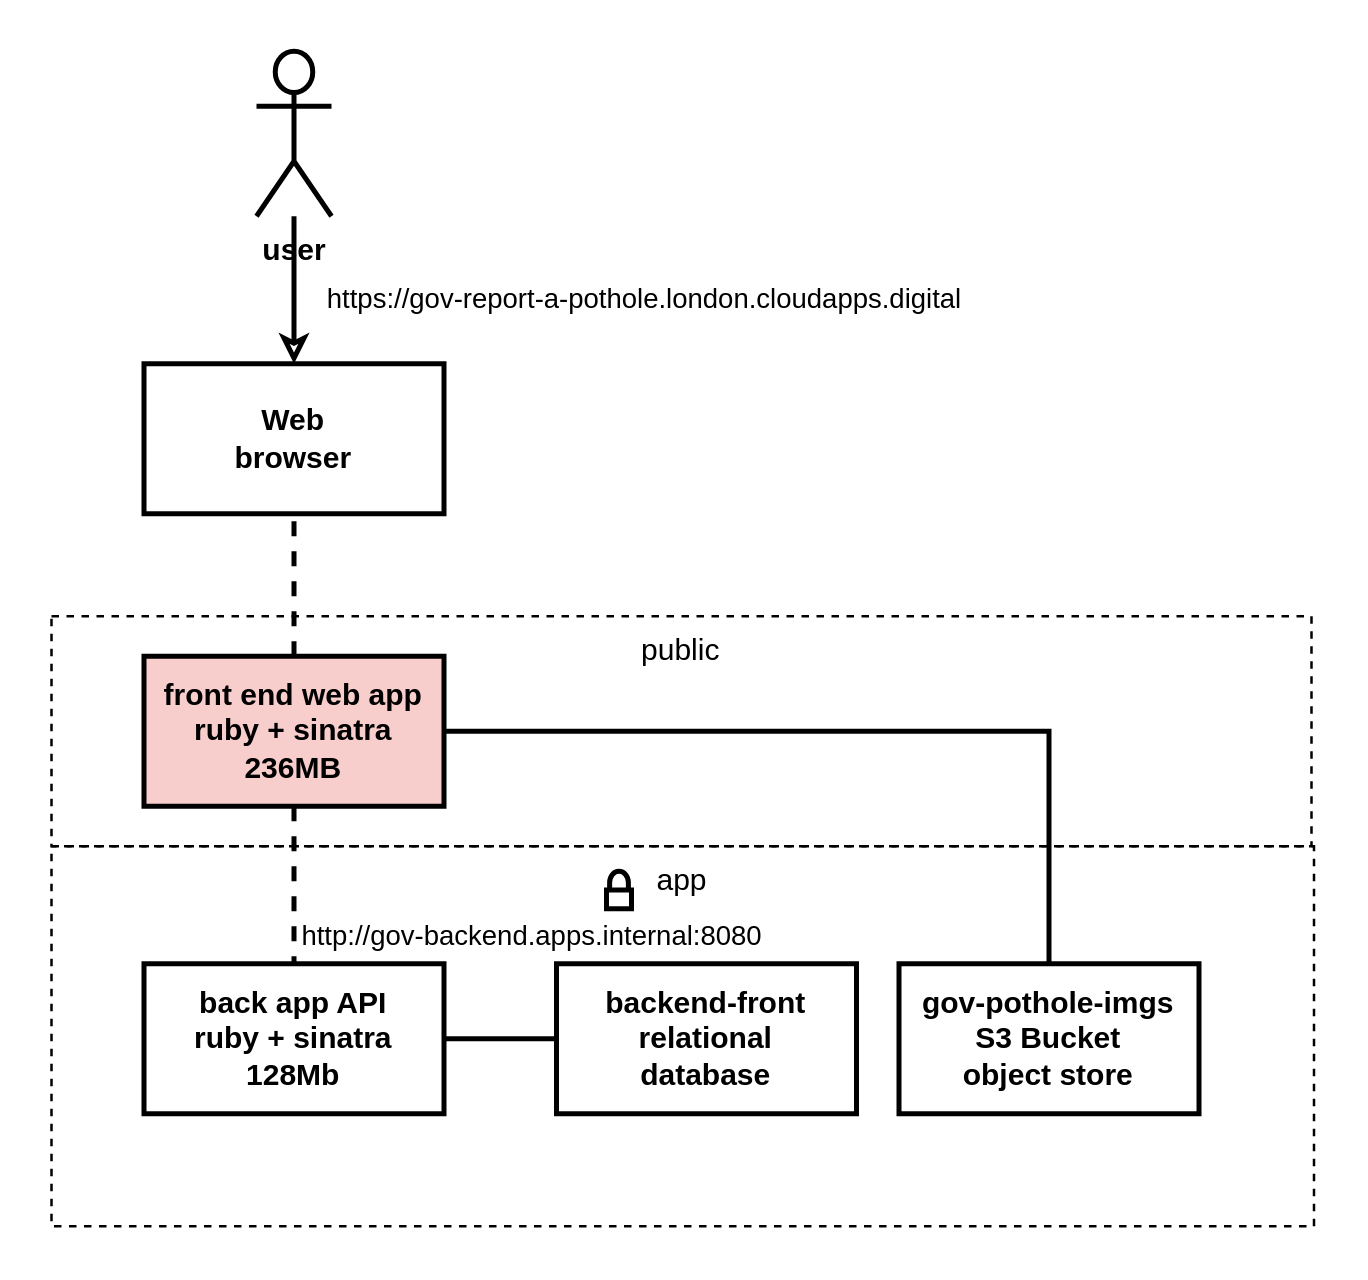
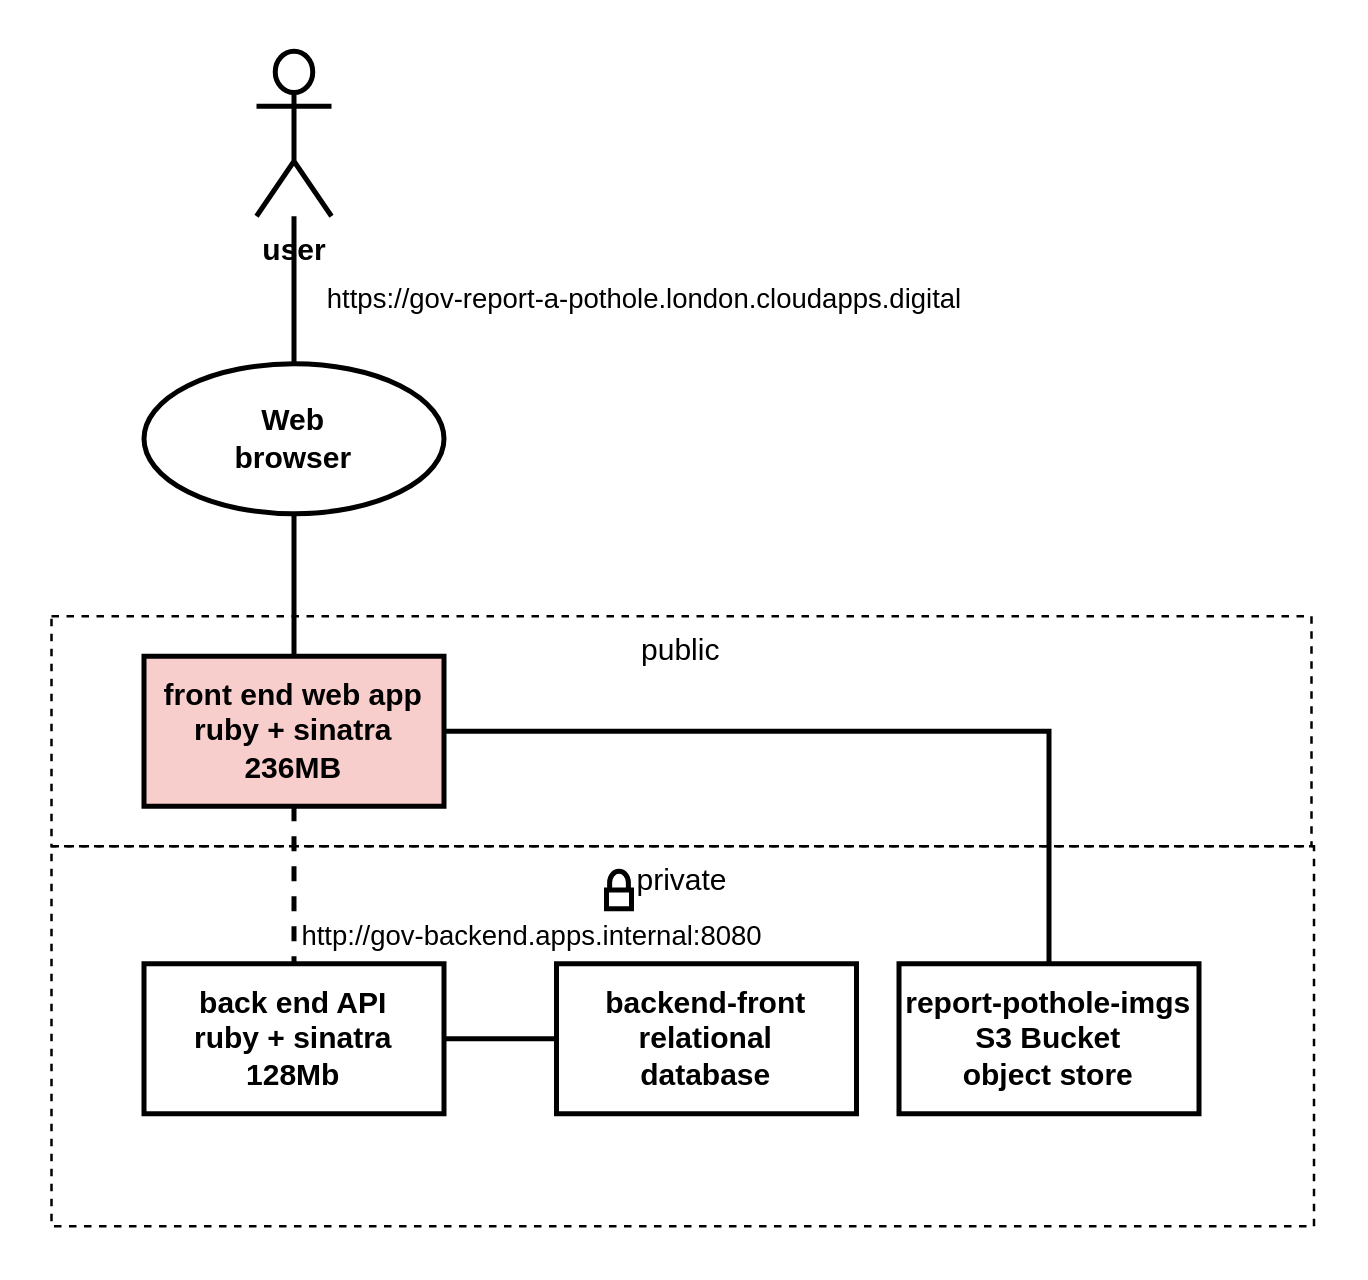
edge "user" -> "Web browser": arrowhead classic -> none
node "Web browser": shape rectangle -> ellipse
edge "Web browser" -- "front end web app ruby + sinatra 236MB": style dashed -> solid
node "app": label "app" -> "private"
node "back app API ruby + sinatra 128Mb": label "back app API ruby + sinatra 128Mb" -> "back end API ruby + sinatra 128Mb"
node "gov-pothole-imgs S3 Bucket object store": label "gov-pothole-imgs S3 Bucket object store" -> "report-pothole-imgs S3 Bucket object store"
